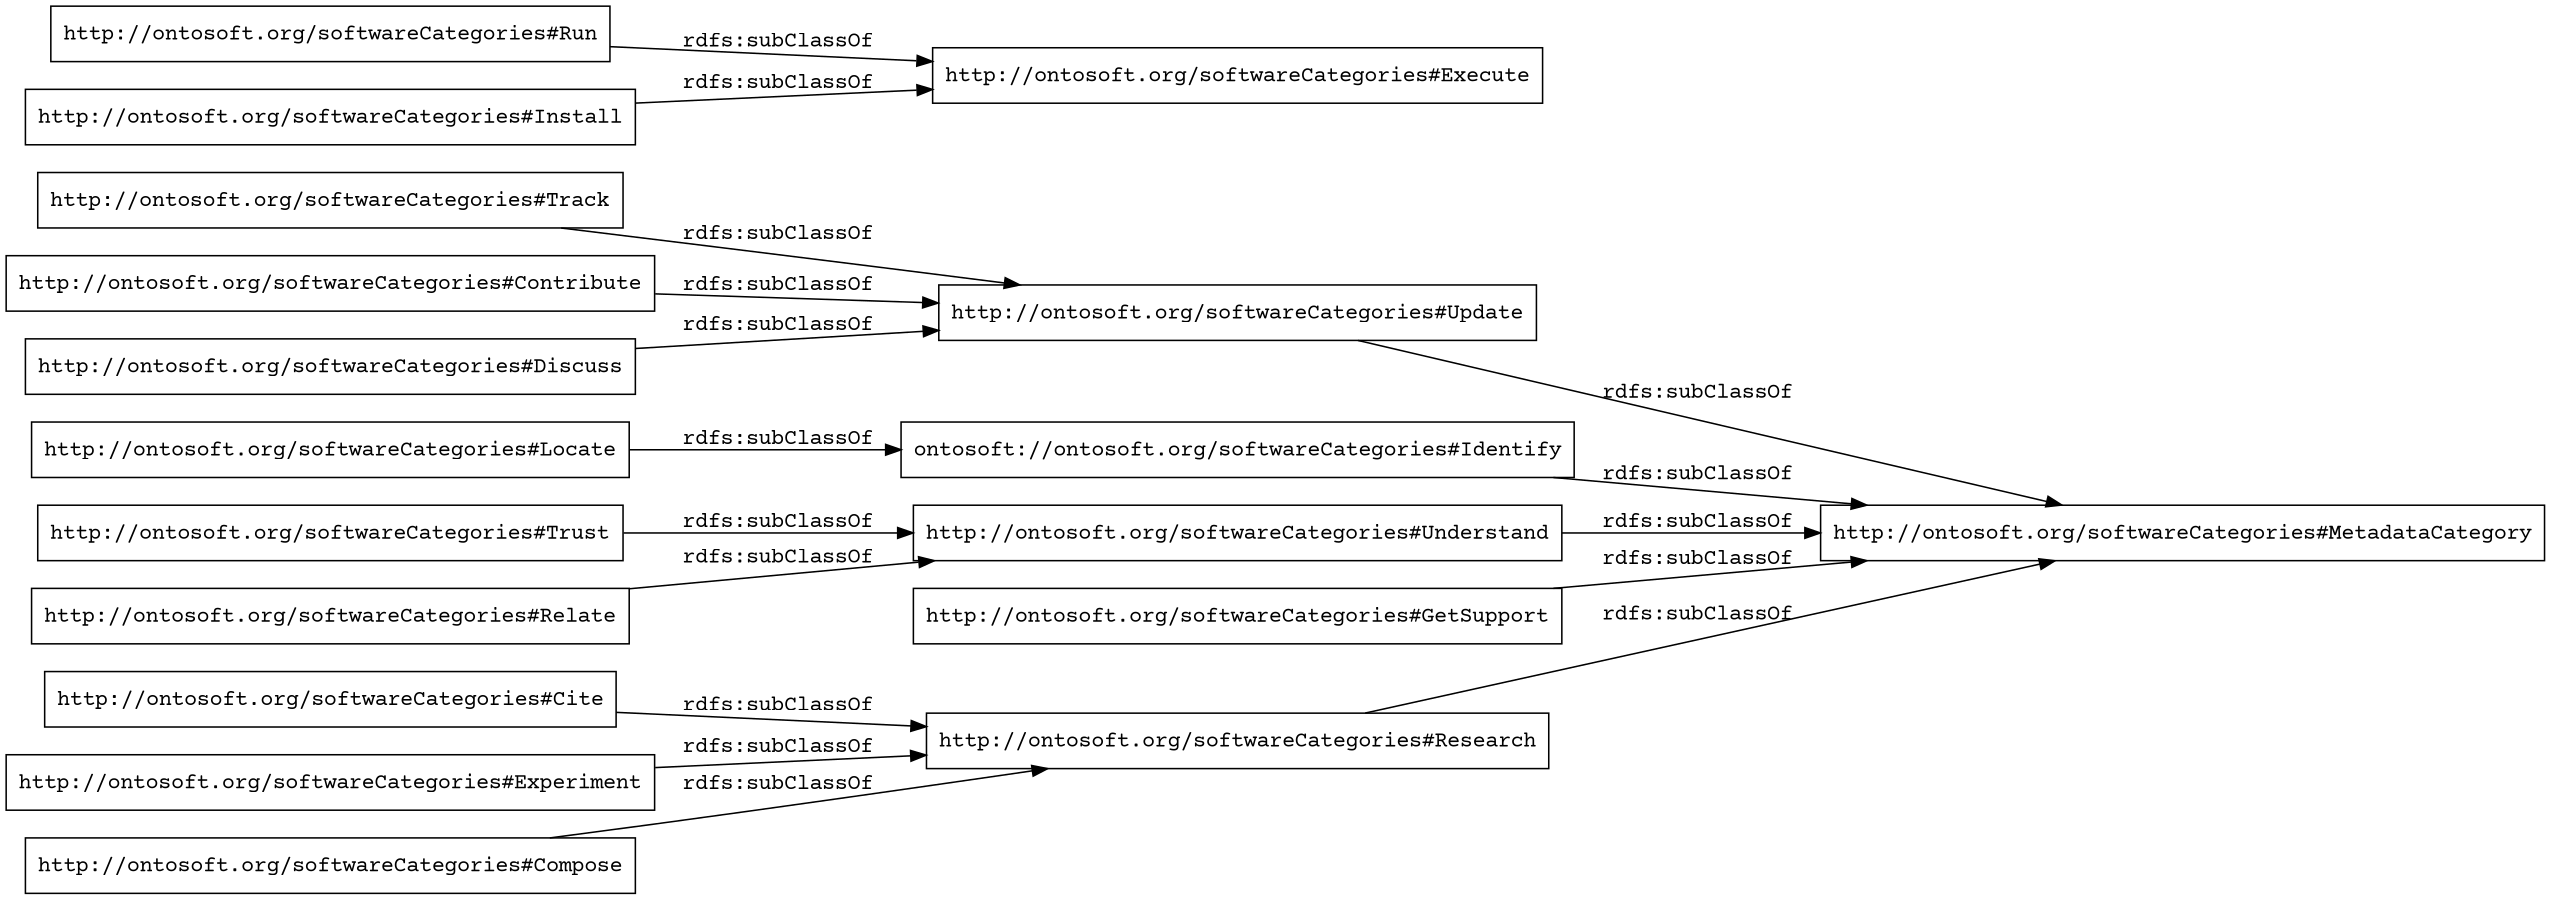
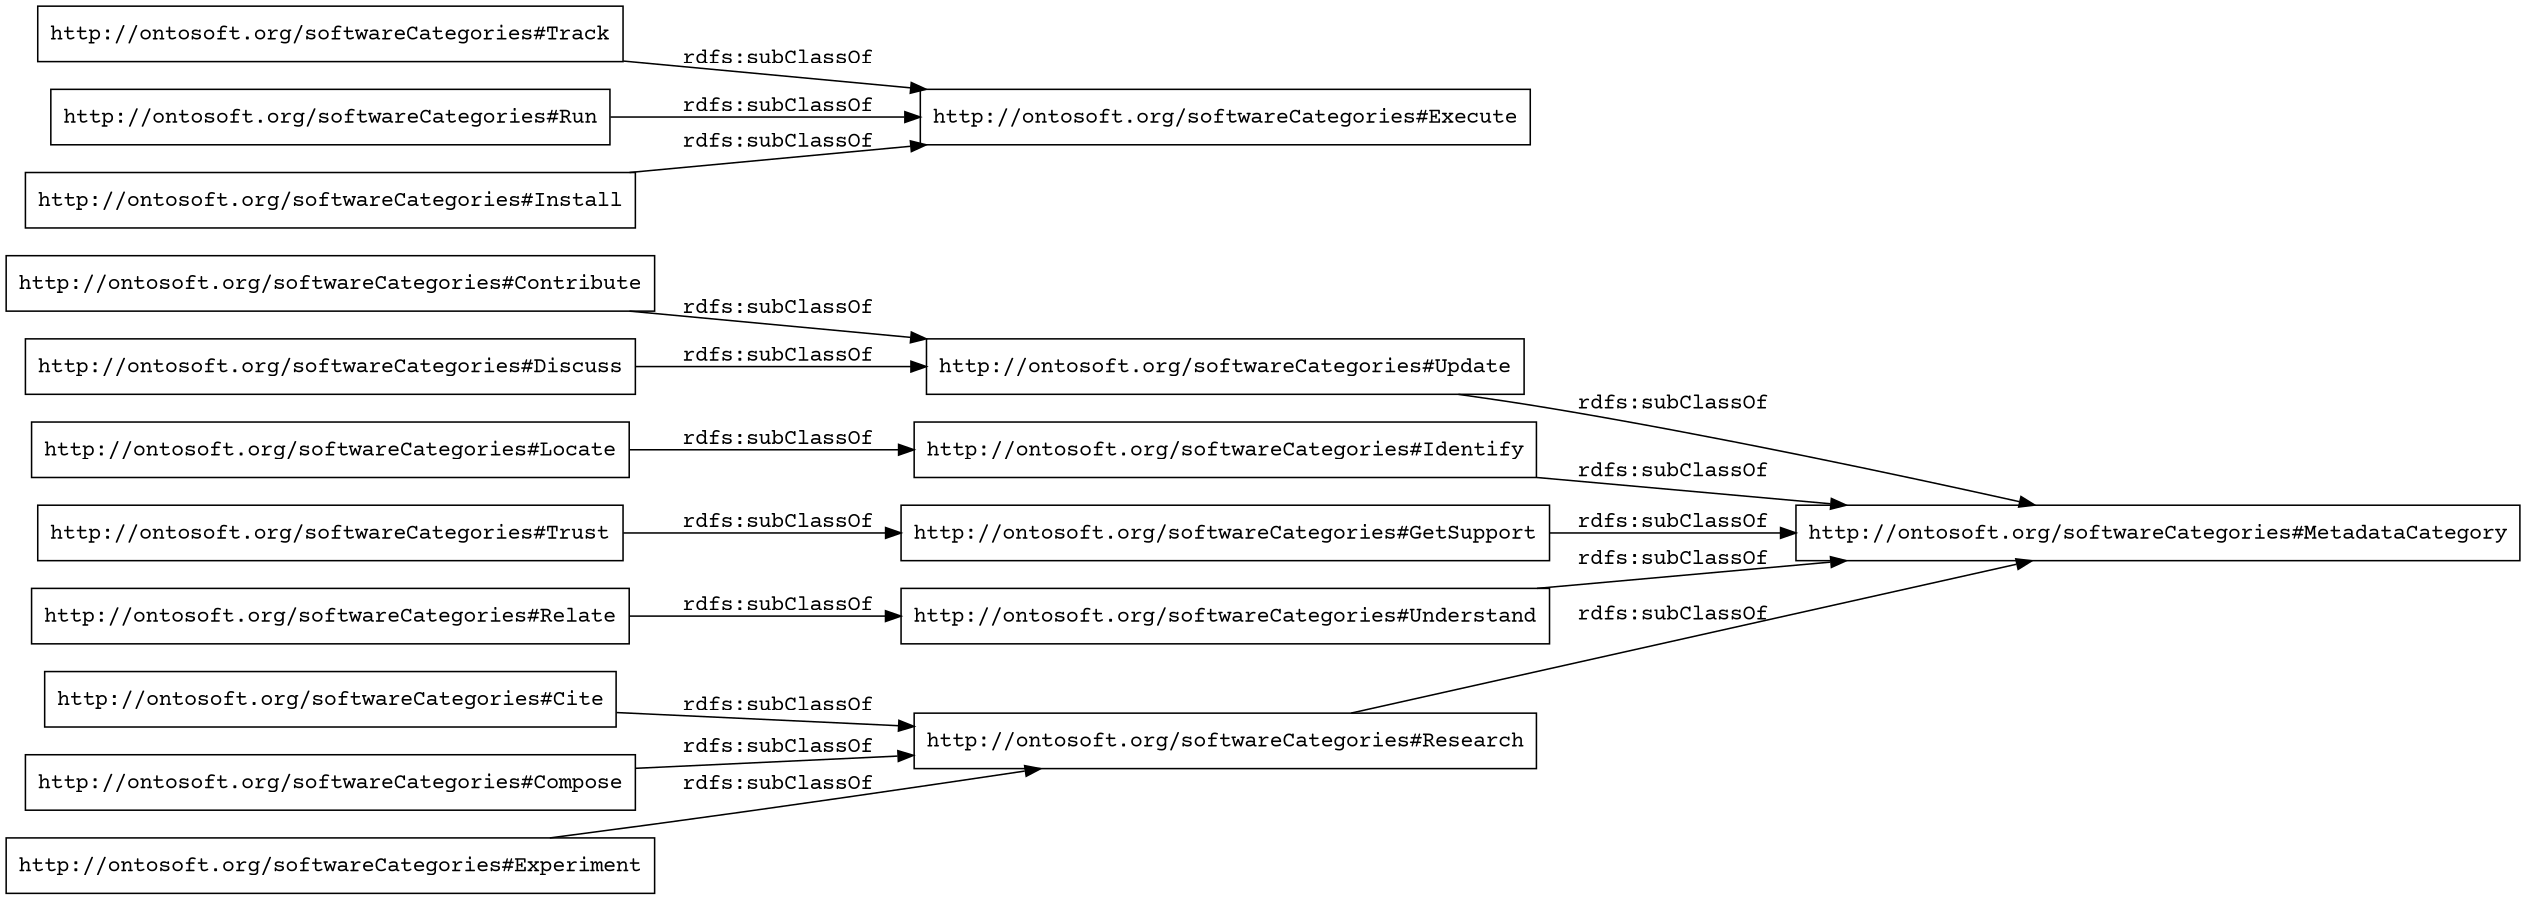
edge "http://ontosoft.org/softwareCategories#Track" -> "http://ontosoft.org/softwareCategories#Update": now "http://ontosoft.org/softwareCategories#Track" -> "http://ontosoft.org/softwareCategories#Execute"
node "ontosoft://ontosoft.org/softwareCategories#Identify": label "ontosoft://ontosoft.org/softwareCategories#Identify" -> "http://ontosoft.org/softwareCategories#Identify"
edge "http://ontosoft.org/softwareCategories#Trust" -> "http://ontosoft.org/softwareCategories#Understand": now "http://ontosoft.org/softwareCategories#Trust" -> "http://ontosoft.org/softwareCategories#GetSupport"
